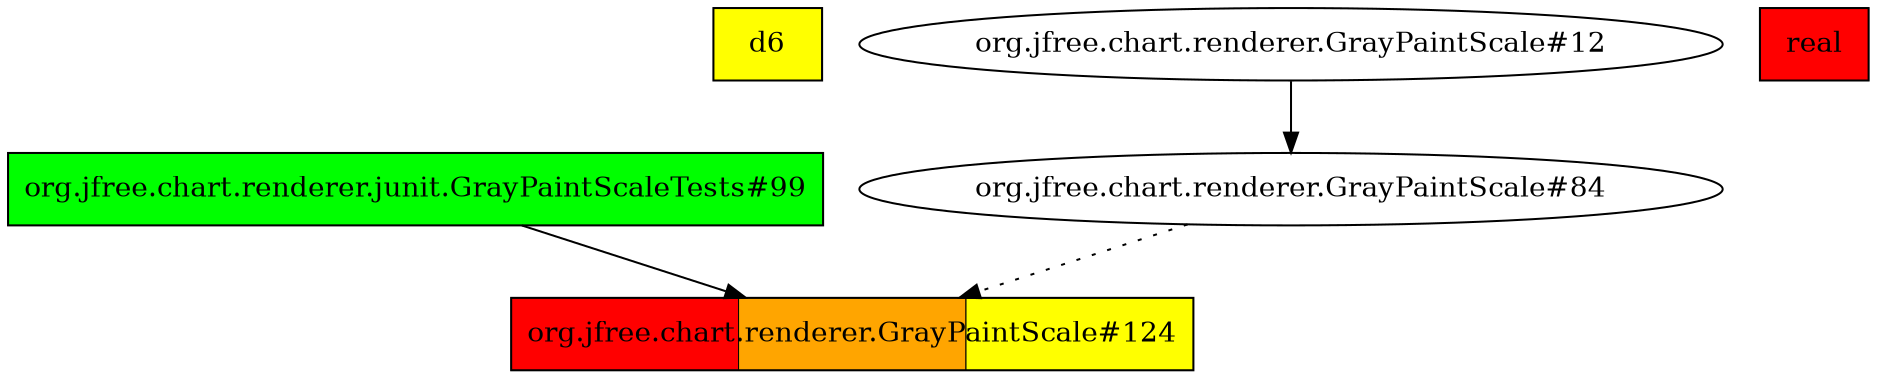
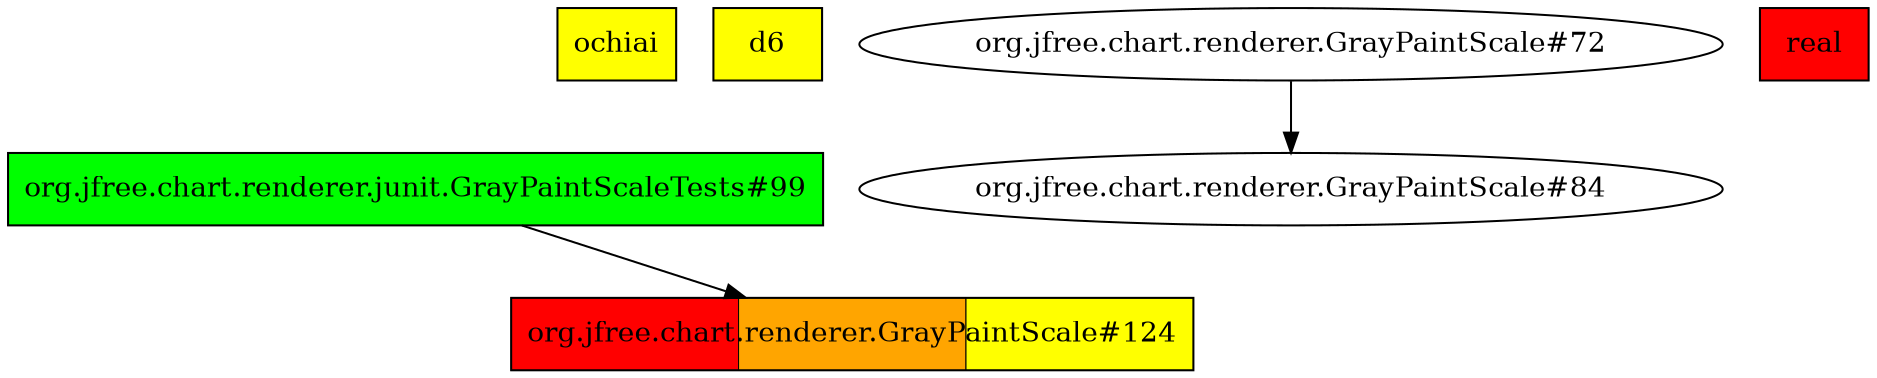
node "ochiai": added
node "org.jfree.chart.renderer.GrayPaintScale#12": label "org.jfree.chart.renderer.GrayPaintScale#12" -> "org.jfree.chart.renderer.GrayPaintScale#72"
edge "org.jfree.chart.renderer.GrayPaintScale#84" -> "org.jfree.chart.renderer.GrayPaintScale#124": removed
